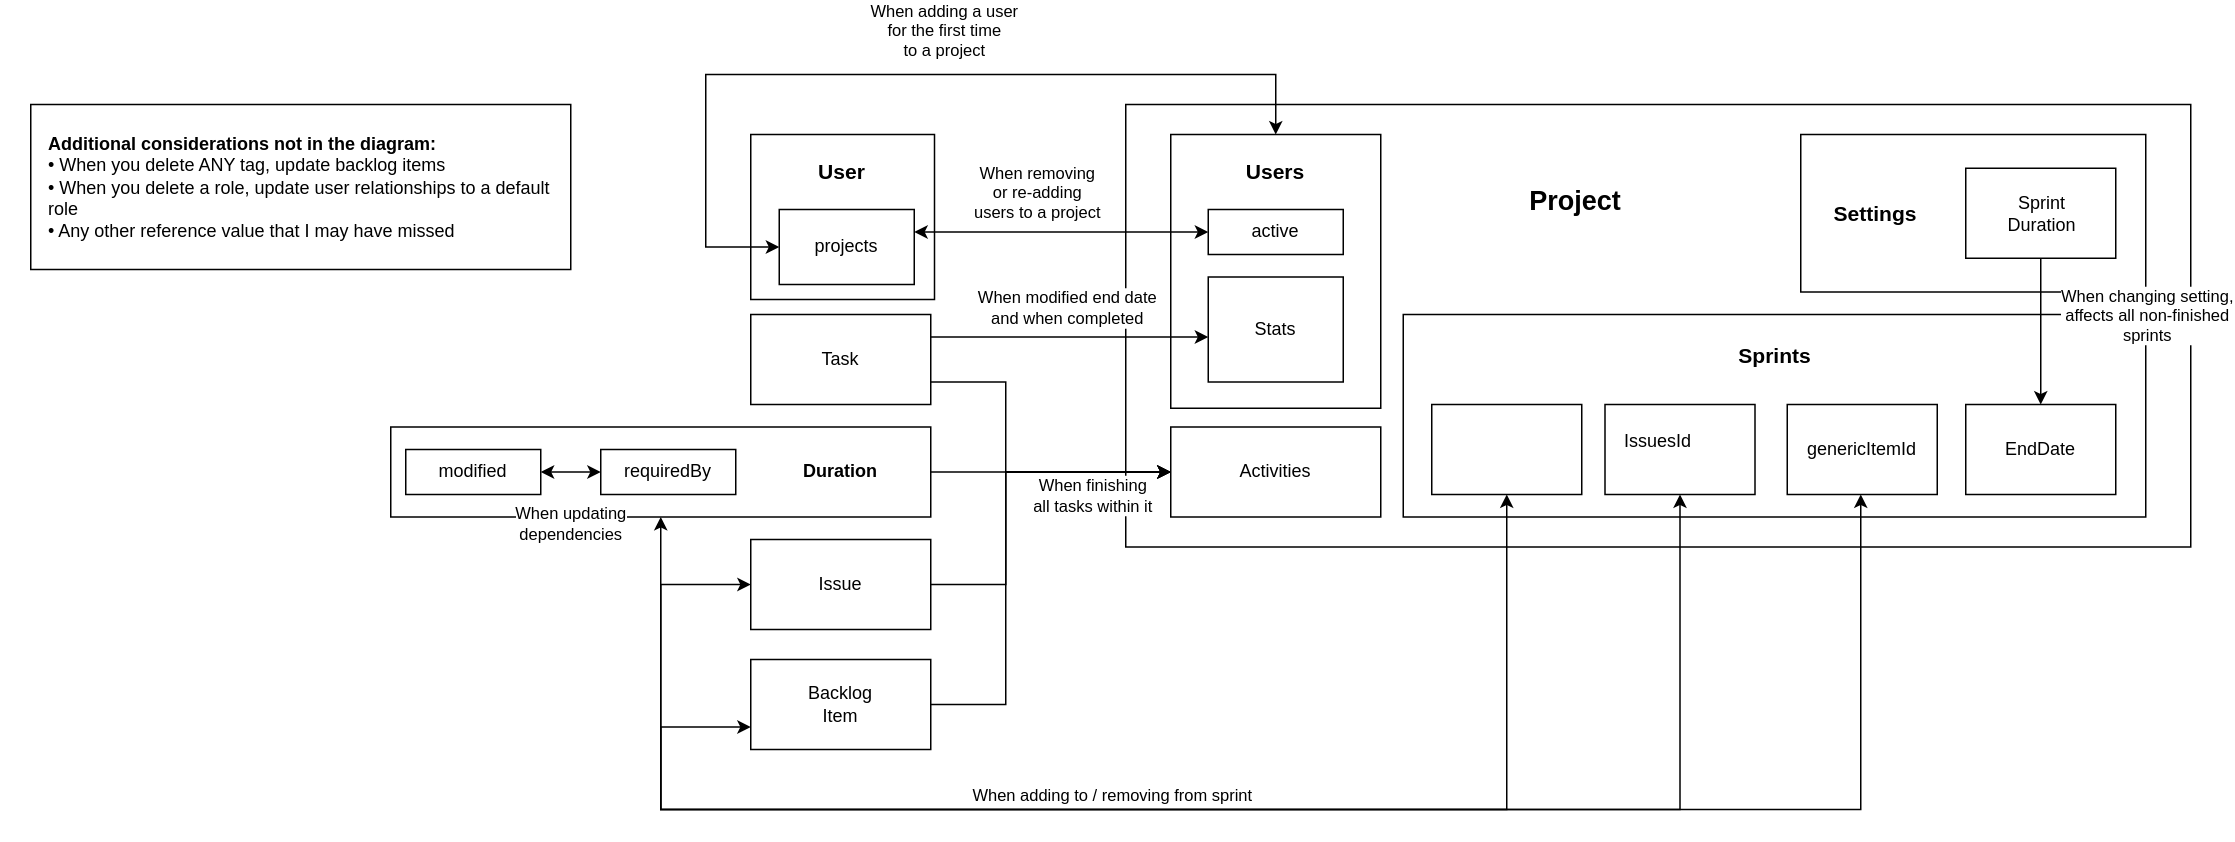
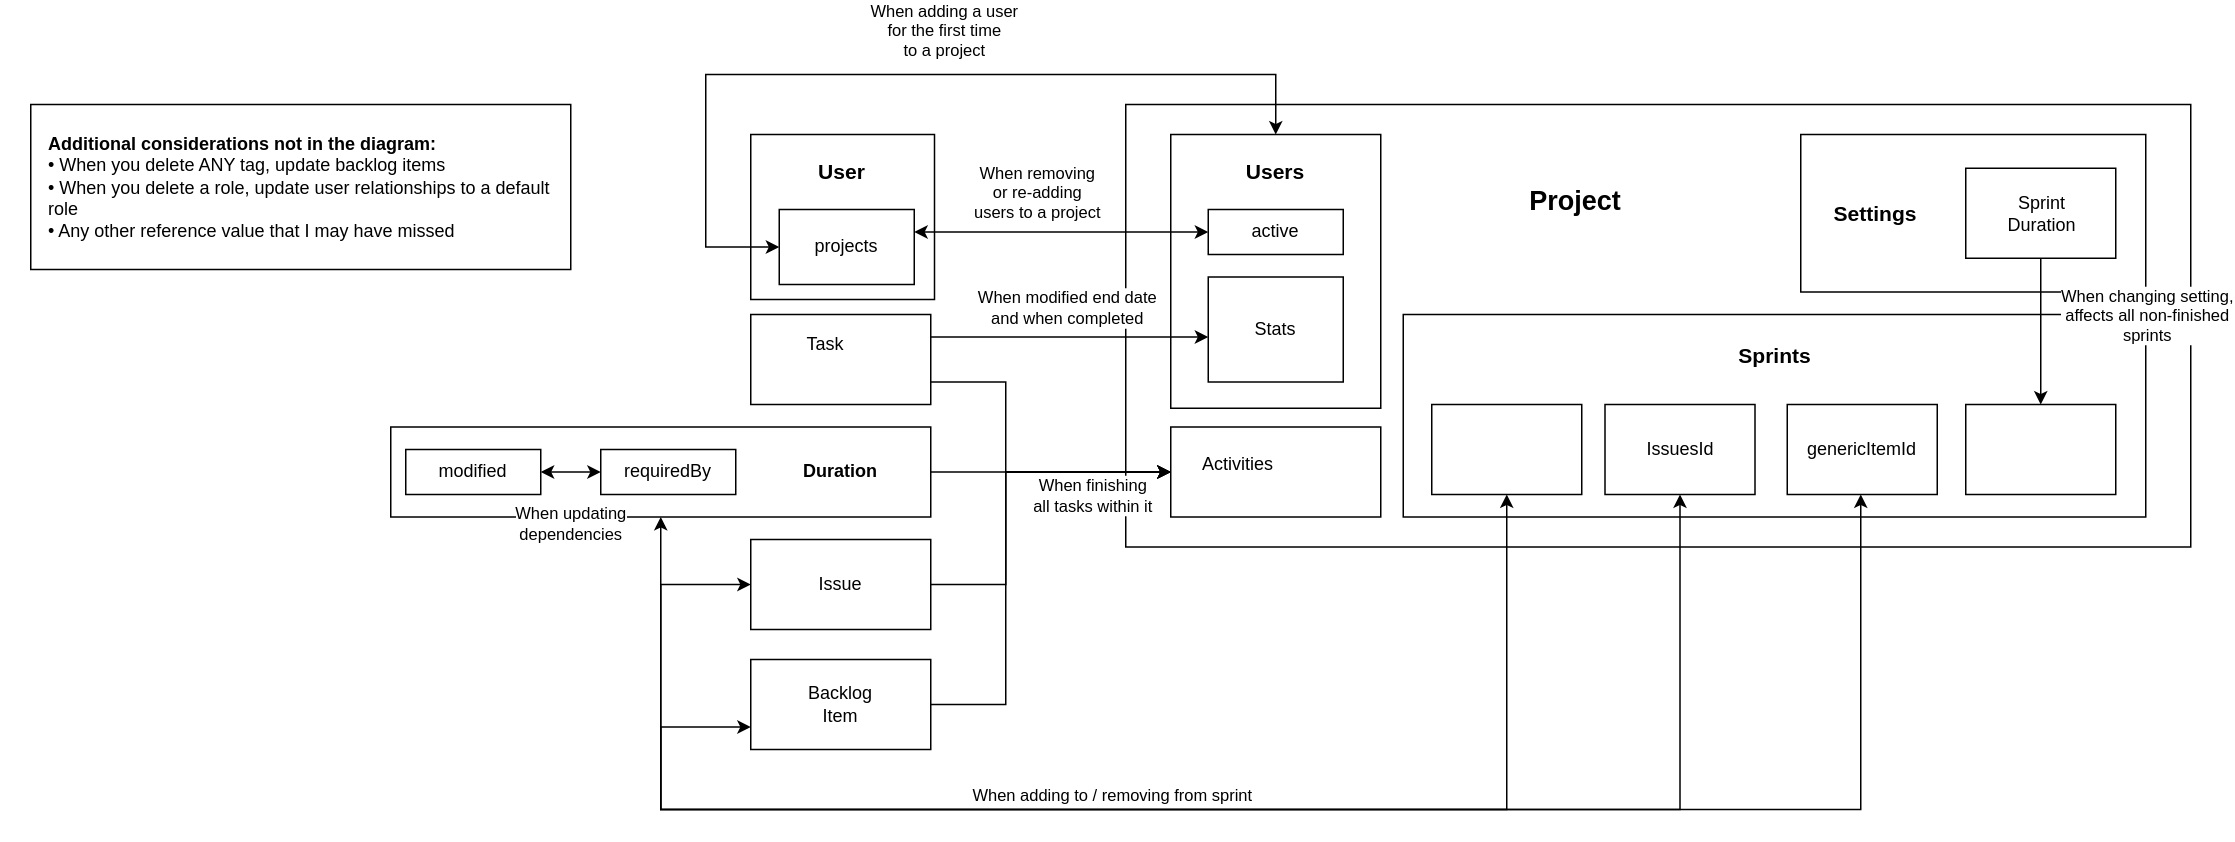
node "Task": moved (841, 359) -> (826, 344)
node "IssuesId": moved (1658, 442) -> (1680, 449)
node "EndDate": removed
node "Activities": moved (1276, 472) -> (1238, 464)
